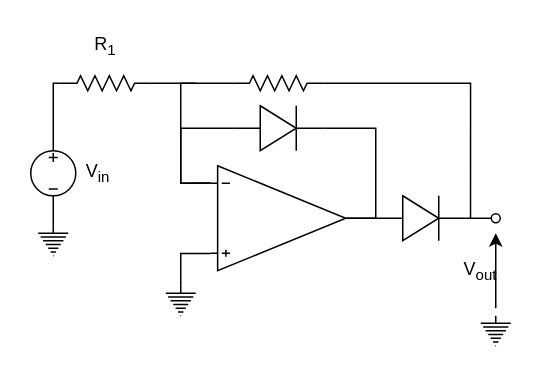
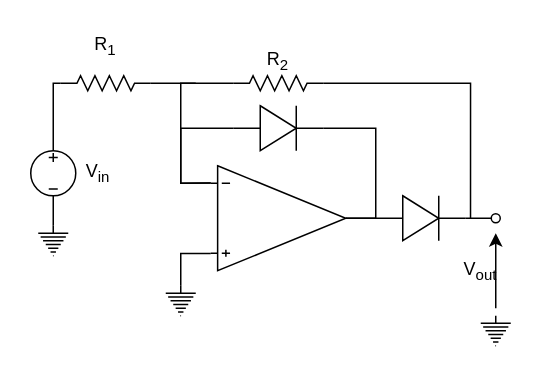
node "R2": added
